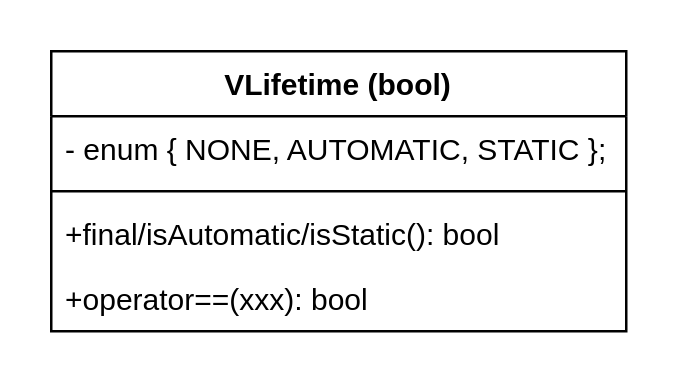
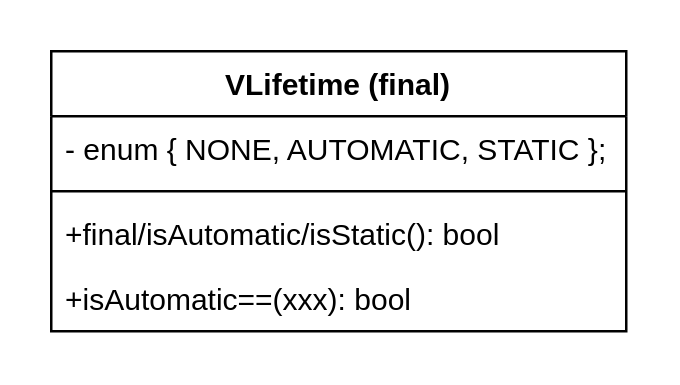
node "VLifetime (bool)": label "VLifetime (bool)" -> "VLifetime (final)"
node "+operator==(xxx): bool": label "+operator==(xxx): bool" -> "+isAutomatic==(xxx): bool"
